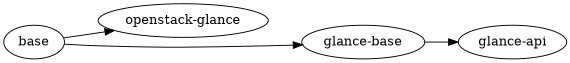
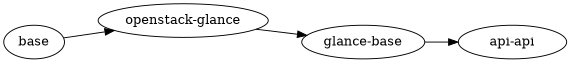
node "glance-api": label "glance-api" -> "api-api"
edge "base" -> "glance-base": now "openstack-glance" -> "glance-base"
